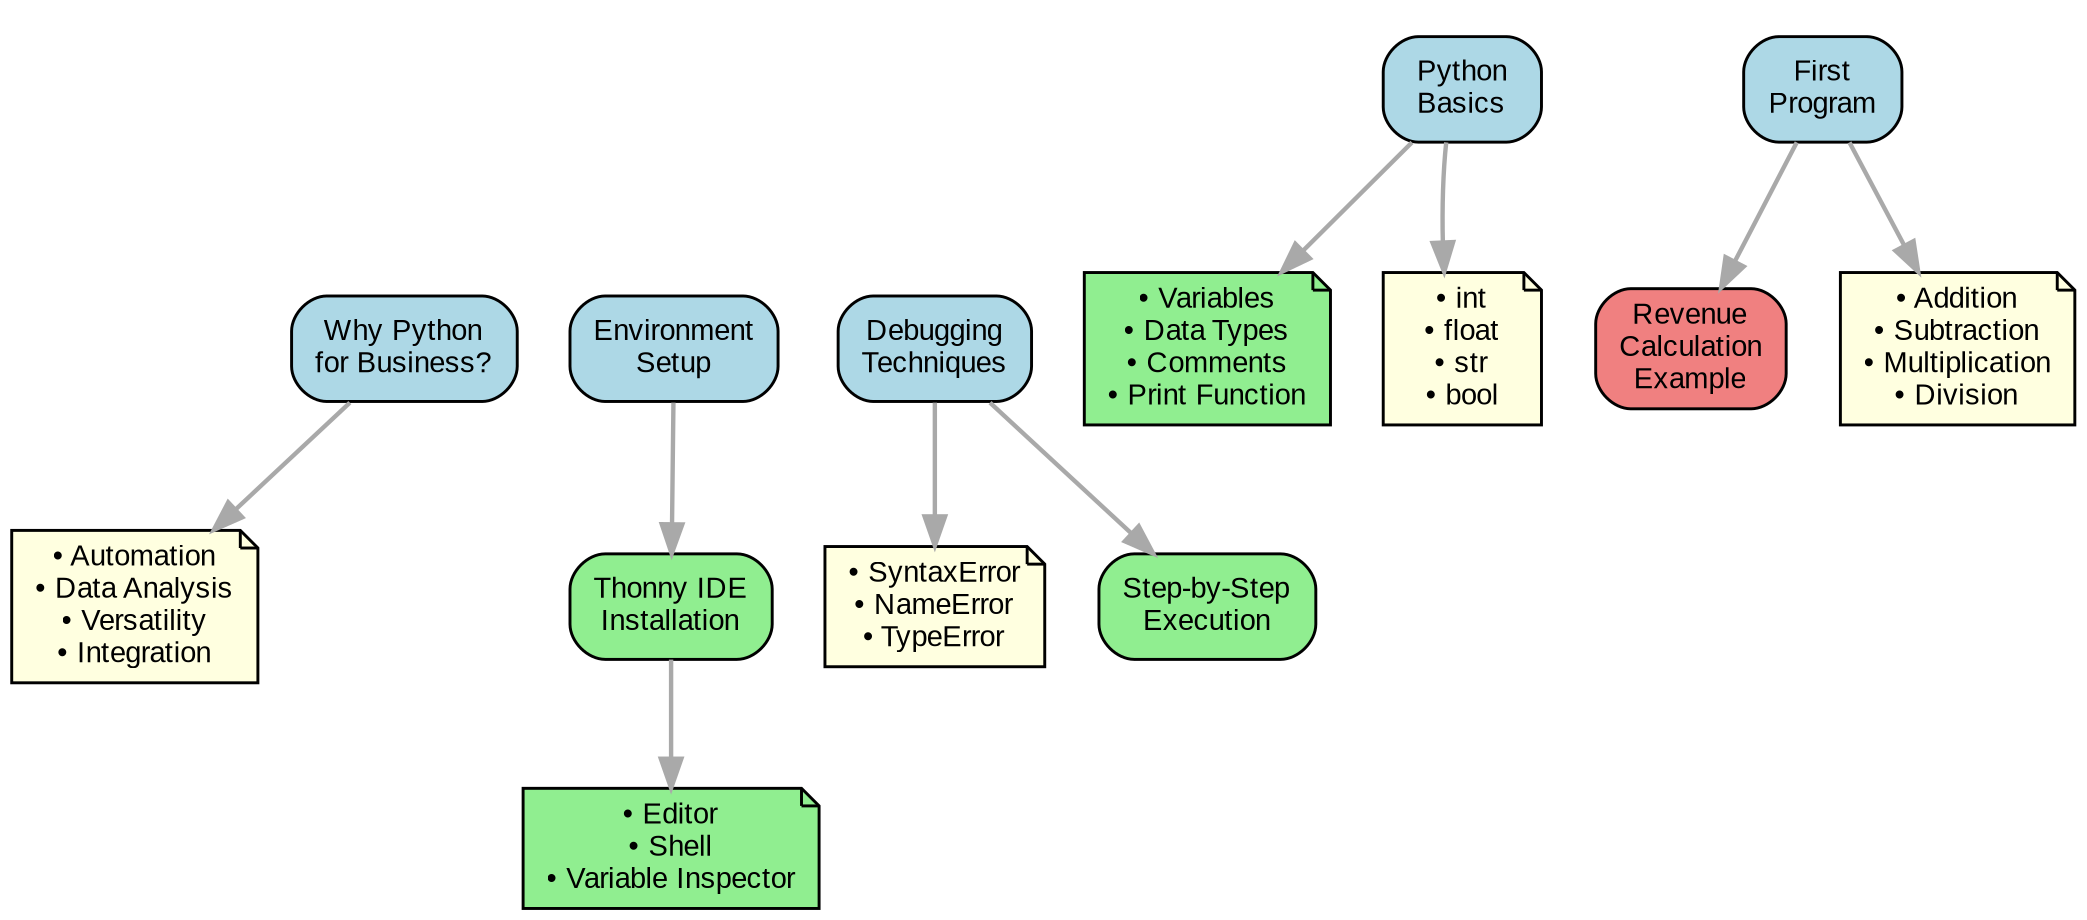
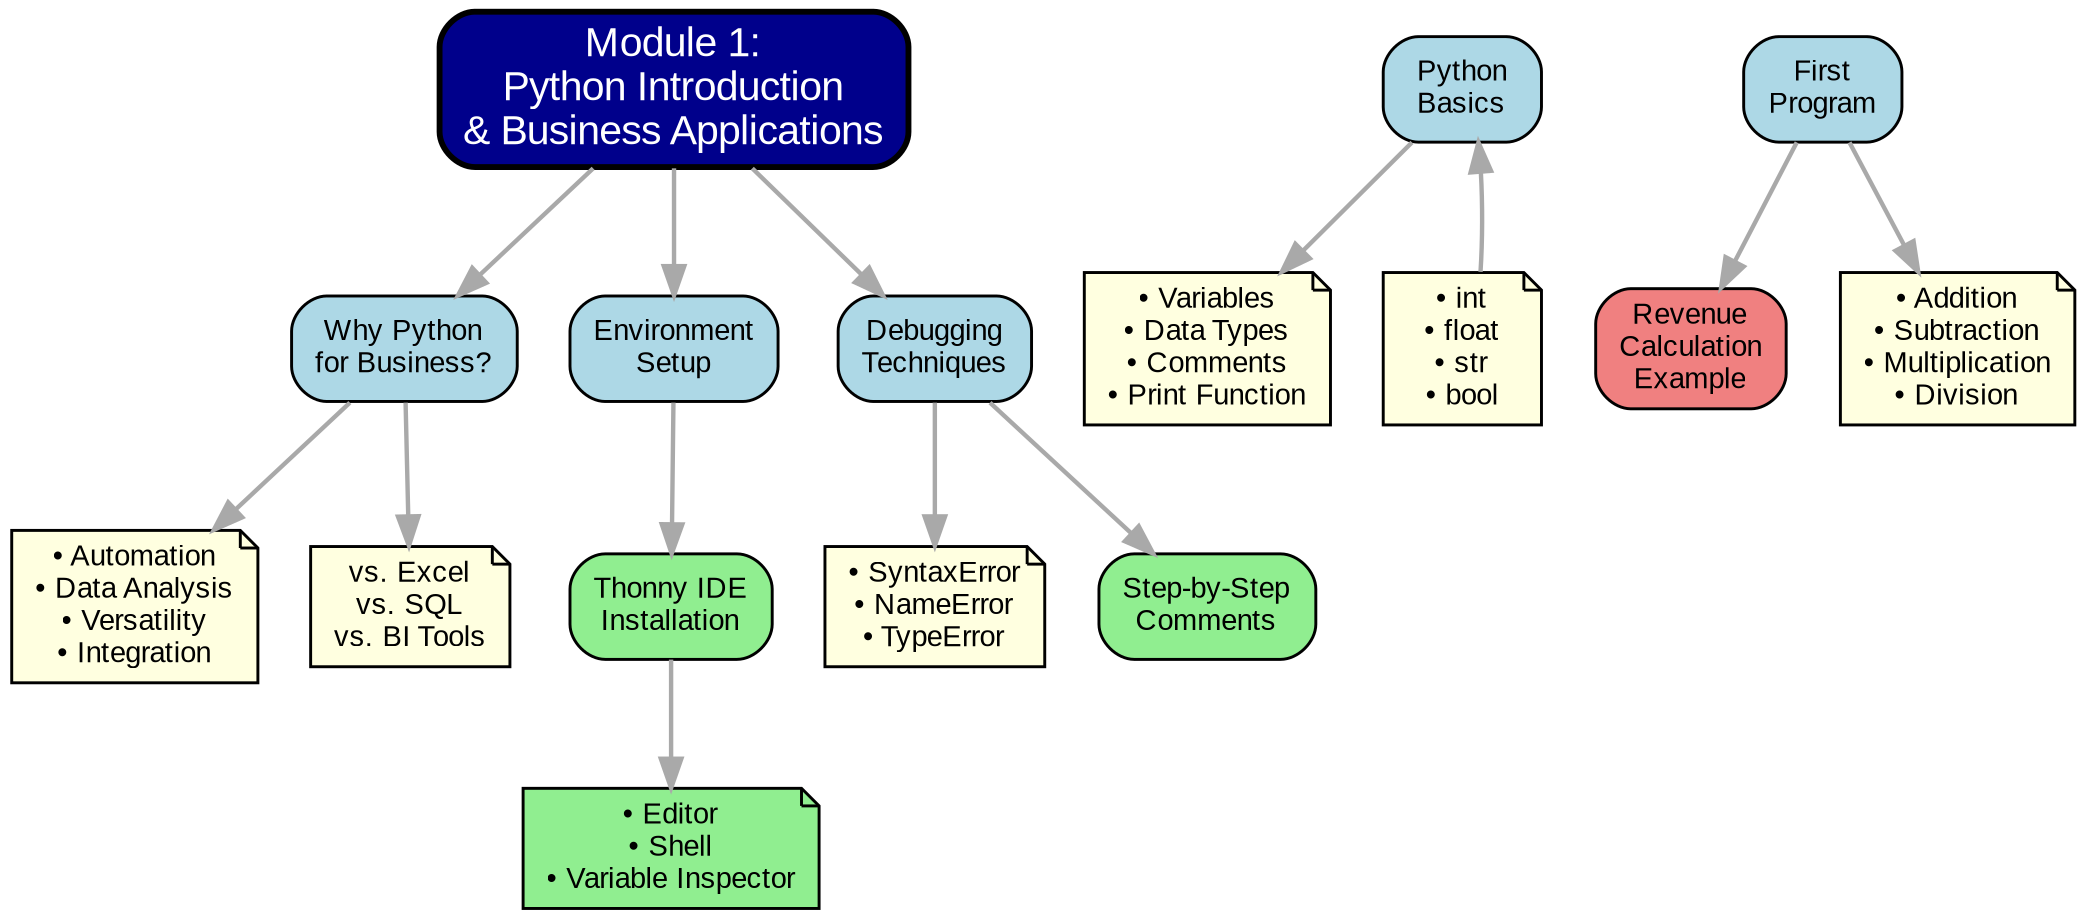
node "Module 1: Python Introduction & Business Applications": added
edge "Python Basics" -> "• int • float • str • bool": reversed
node "• Variables • Data Types • Comments • Print Function": fillcolor lightgreen -> lightyellow
node "vs. Excel vs. SQL vs. BI Tools": added
node "Step-by-Step Execution": label "Step-by-Step Execution" -> "Step-by-Step Comments"
